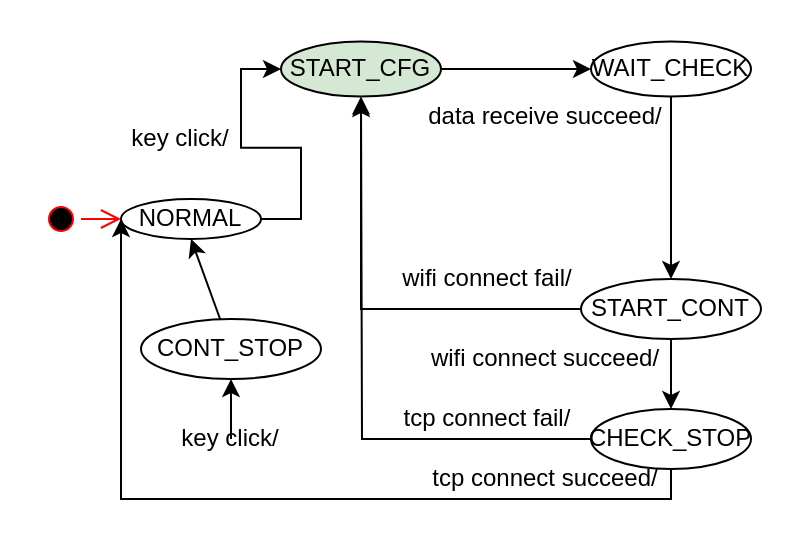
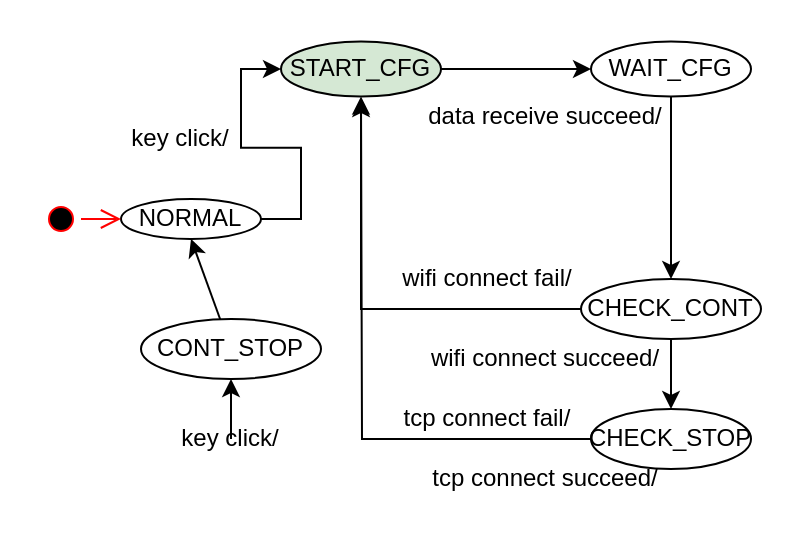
node "WAIT_CHECK": label "WAIT_CHECK" -> "WAIT_CFG"
node "START_CONT": label "START_CONT" -> "CHECK_CONT"
edge "CHECK_STOP" -> "NORMAL": removed
